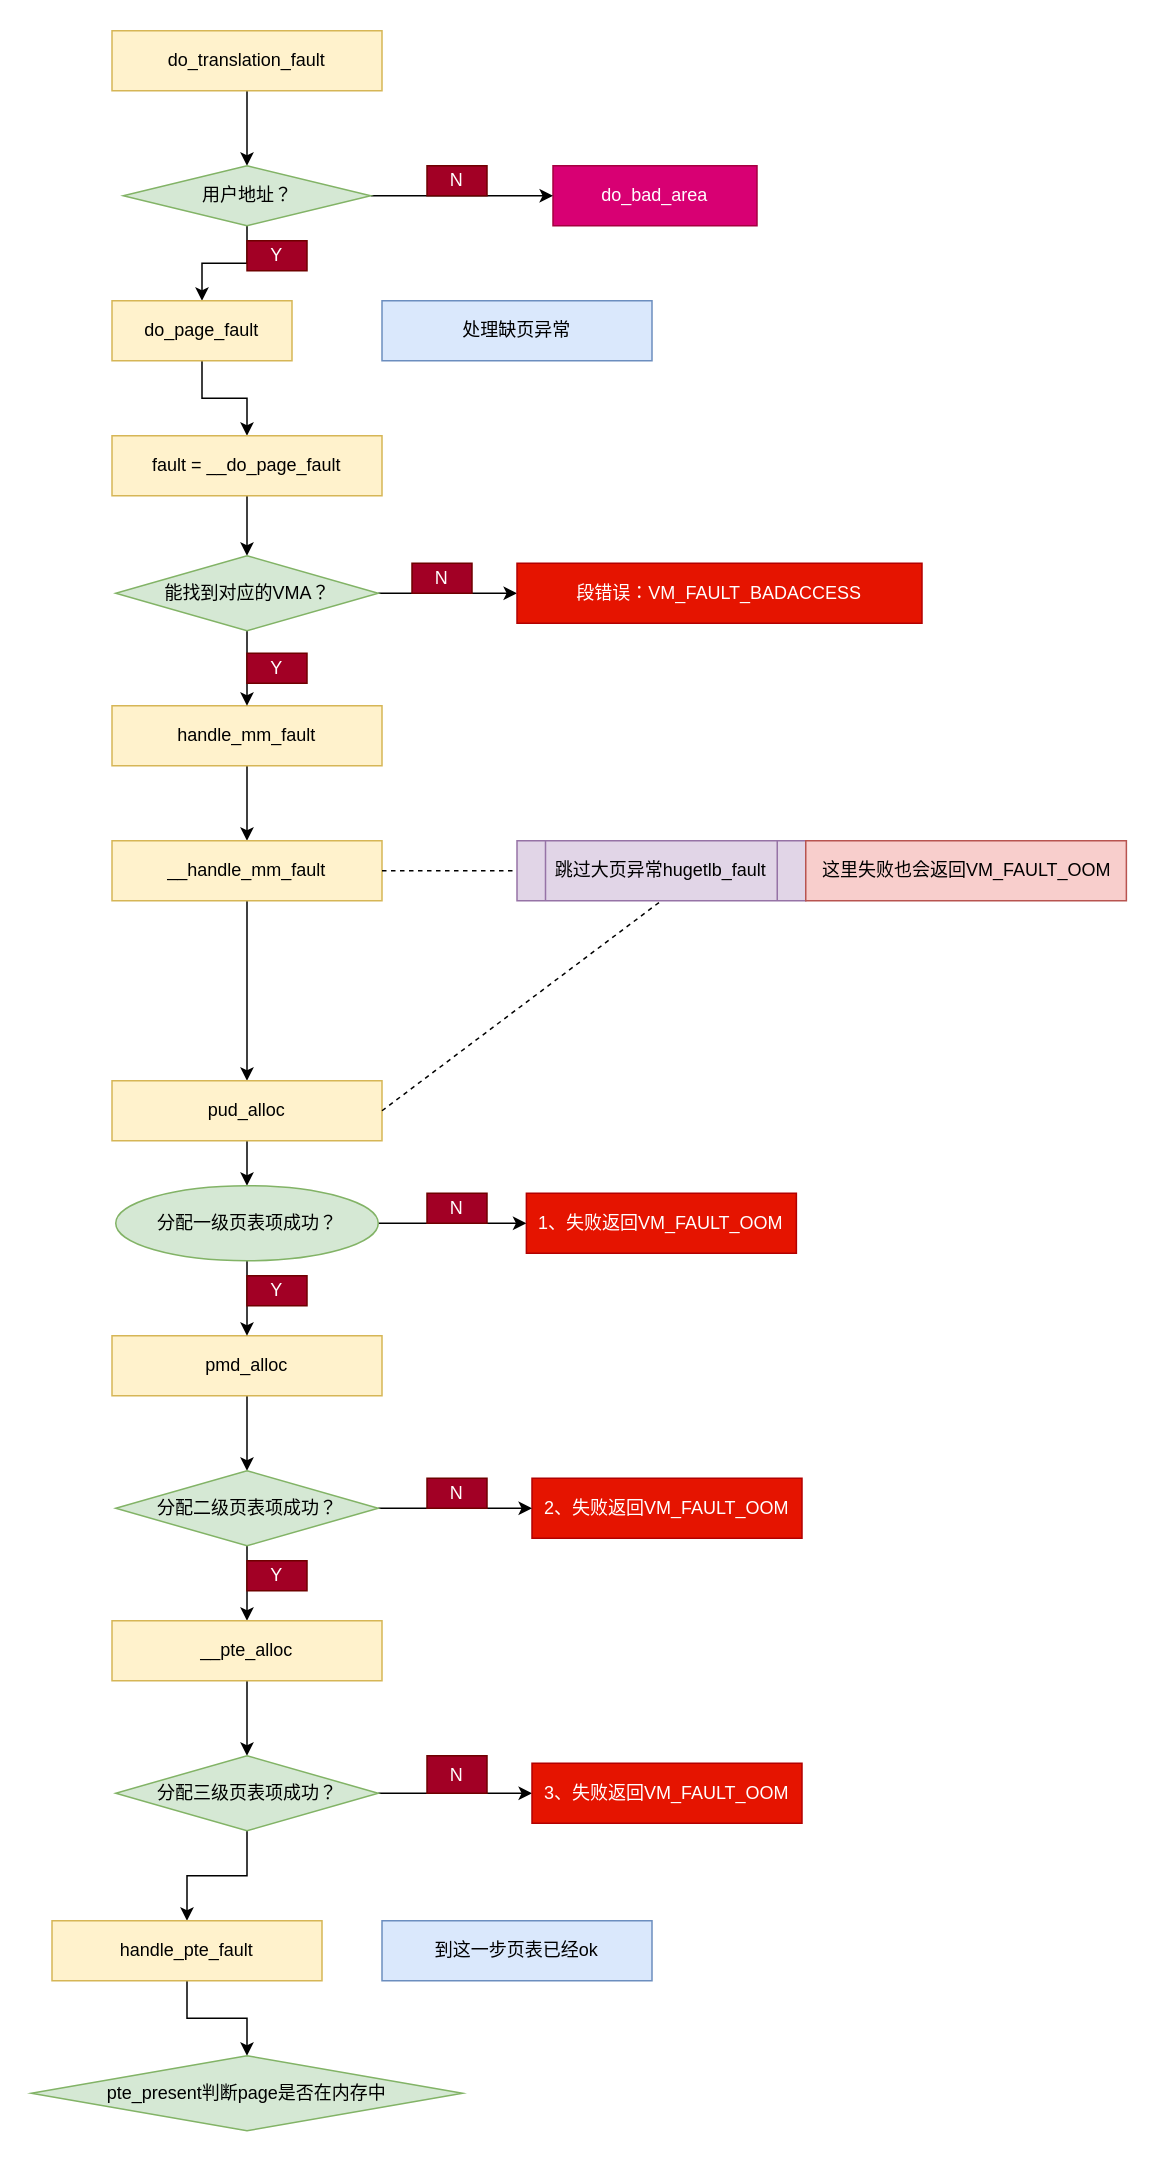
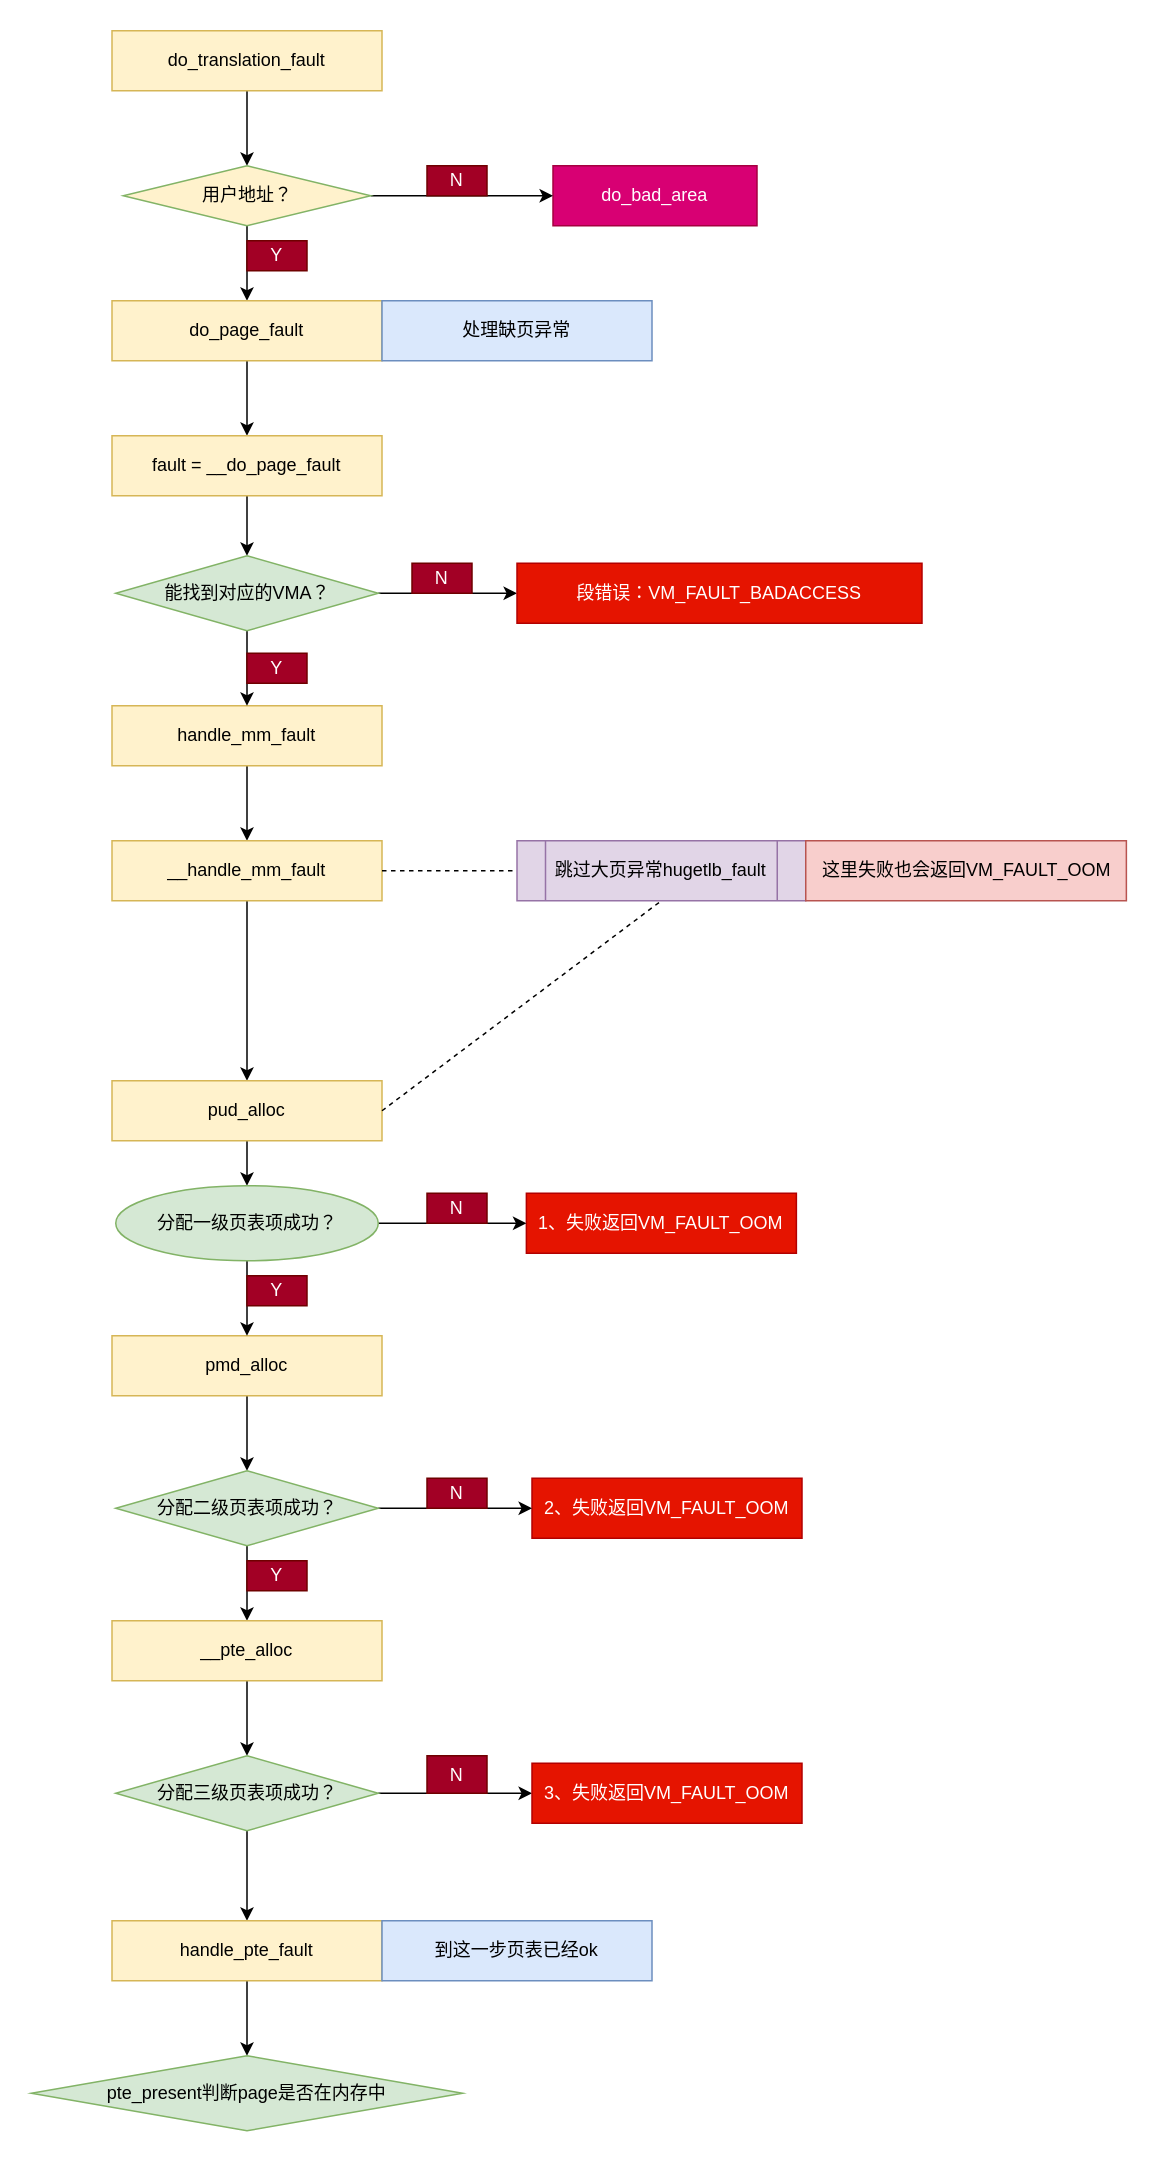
node "用户地址？": fillcolor #d5e8d4 -> #fff2cc
node "do_page_fault": size 180x60 -> 270x60
node "handle_pte_fault": moved (187, 1951) -> (247, 1951)
